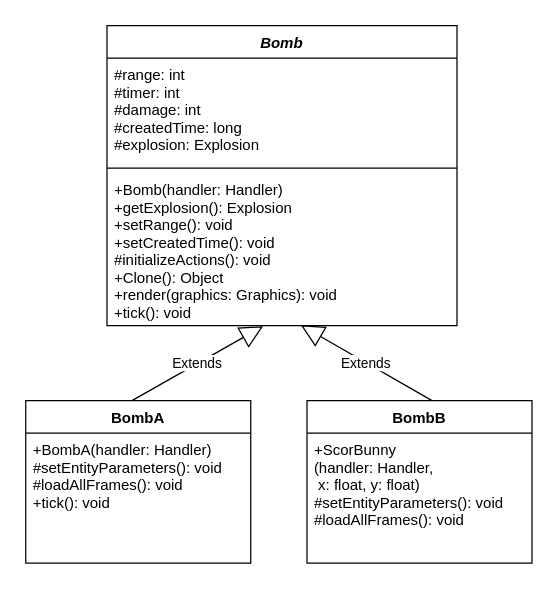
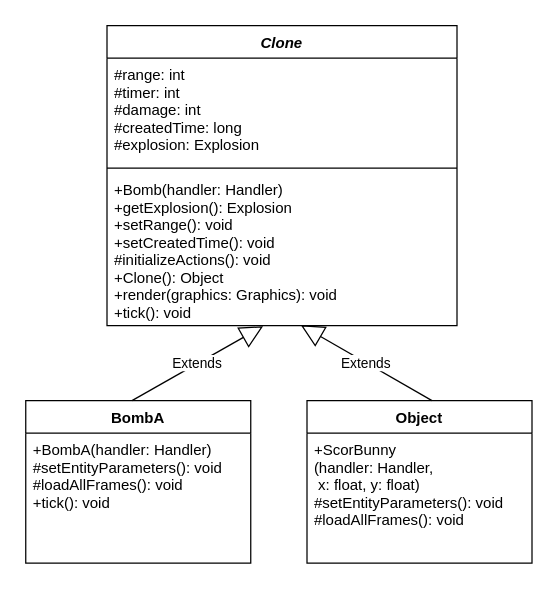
node "Bomb": label "Bomb" -> "Clone"
node "BombB": label "BombB" -> "Object"
